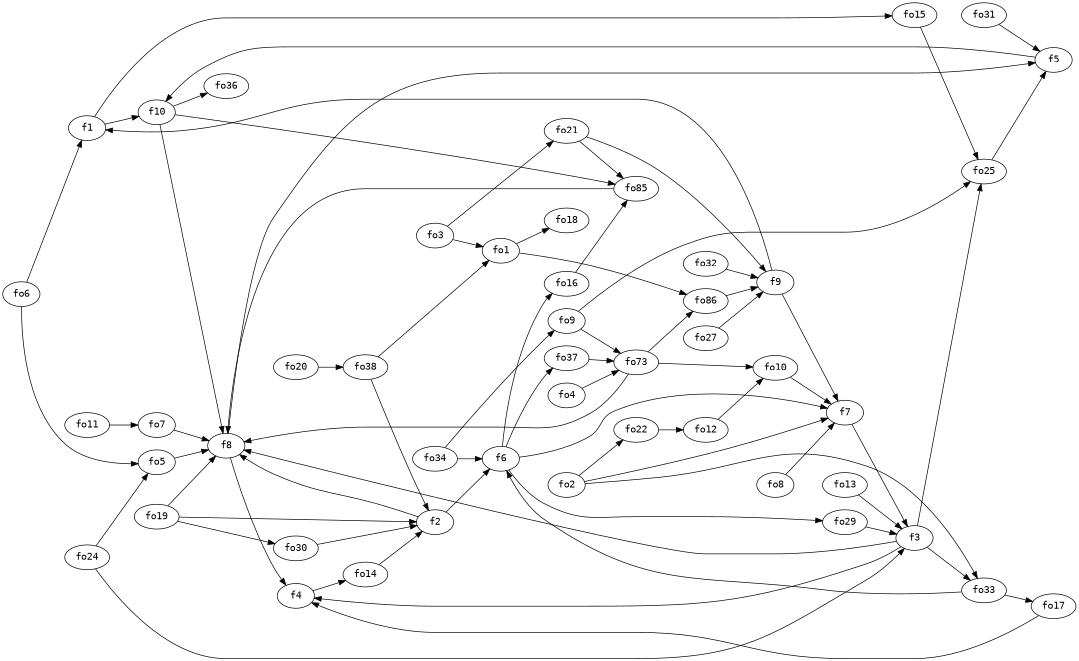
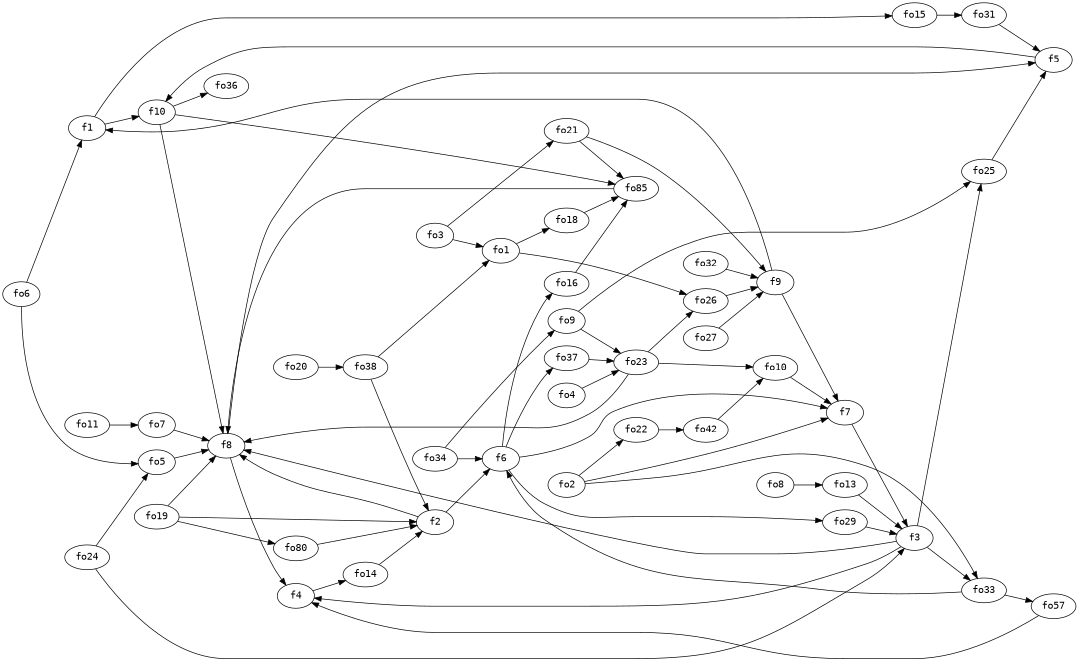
edge "fo15" -> "fo25": now "fo15" -> "fo31"
edge "fo18" -> "fo85": added
node "fo86": label "fo86" -> "fo26"
node "fo73": label "fo73" -> "fo23"
node "fo12": label "fo12" -> "fo42"
edge "fo8" -> "f7": now "fo8" -> "fo13"
node "fo30": label "fo30" -> "fo80"
node "fo17": label "fo17" -> "fo57"
